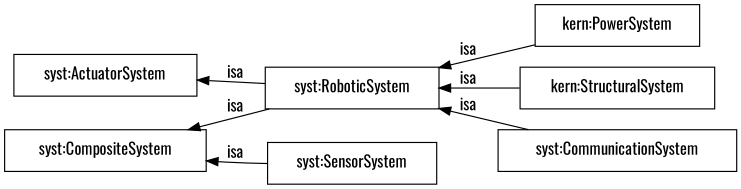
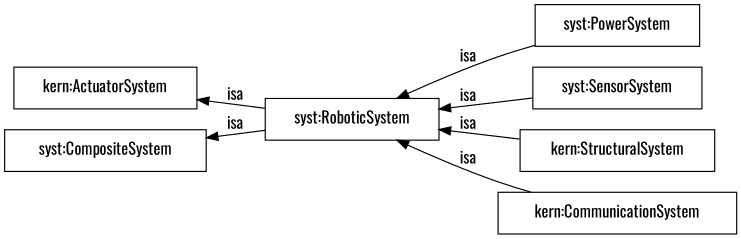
node "kern:PowerSystem": label "kern:PowerSystem" -> "syst:PowerSystem"
node "syst:ActuatorSystem": label "syst:ActuatorSystem" -> "kern:ActuatorSystem"
node "syst:CommunicationSystem": label "syst:CommunicationSystem" -> "kern:CommunicationSystem"
edge "syst:SensorSystem" -> "syst:CompositeSystem": now "syst:SensorSystem" -> "syst:RoboticSystem"
